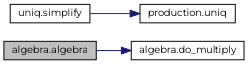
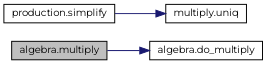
node "uniq.simplify": label "uniq.simplify" -> "production.simplify"
node "production.uniq": label "production.uniq" -> "multiply.uniq"
node "algebra.algebra": label "algebra.algebra" -> "algebra.multiply"
